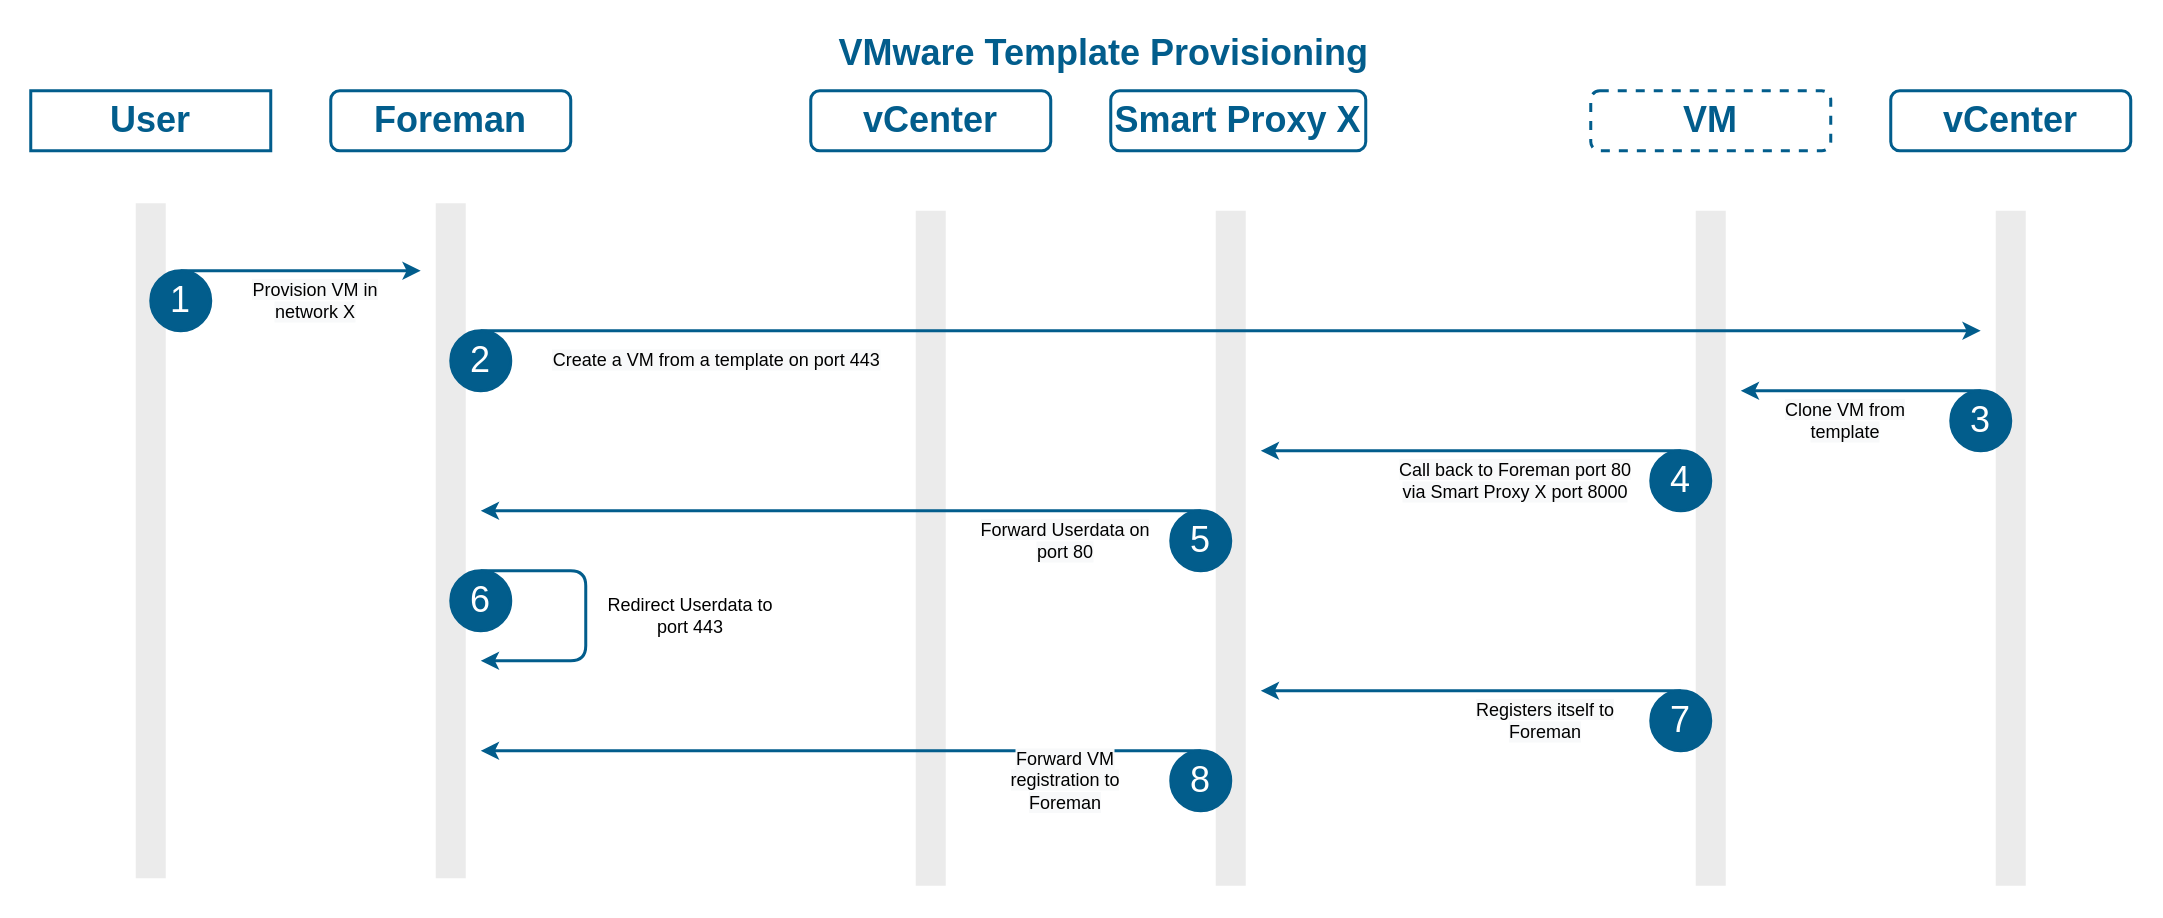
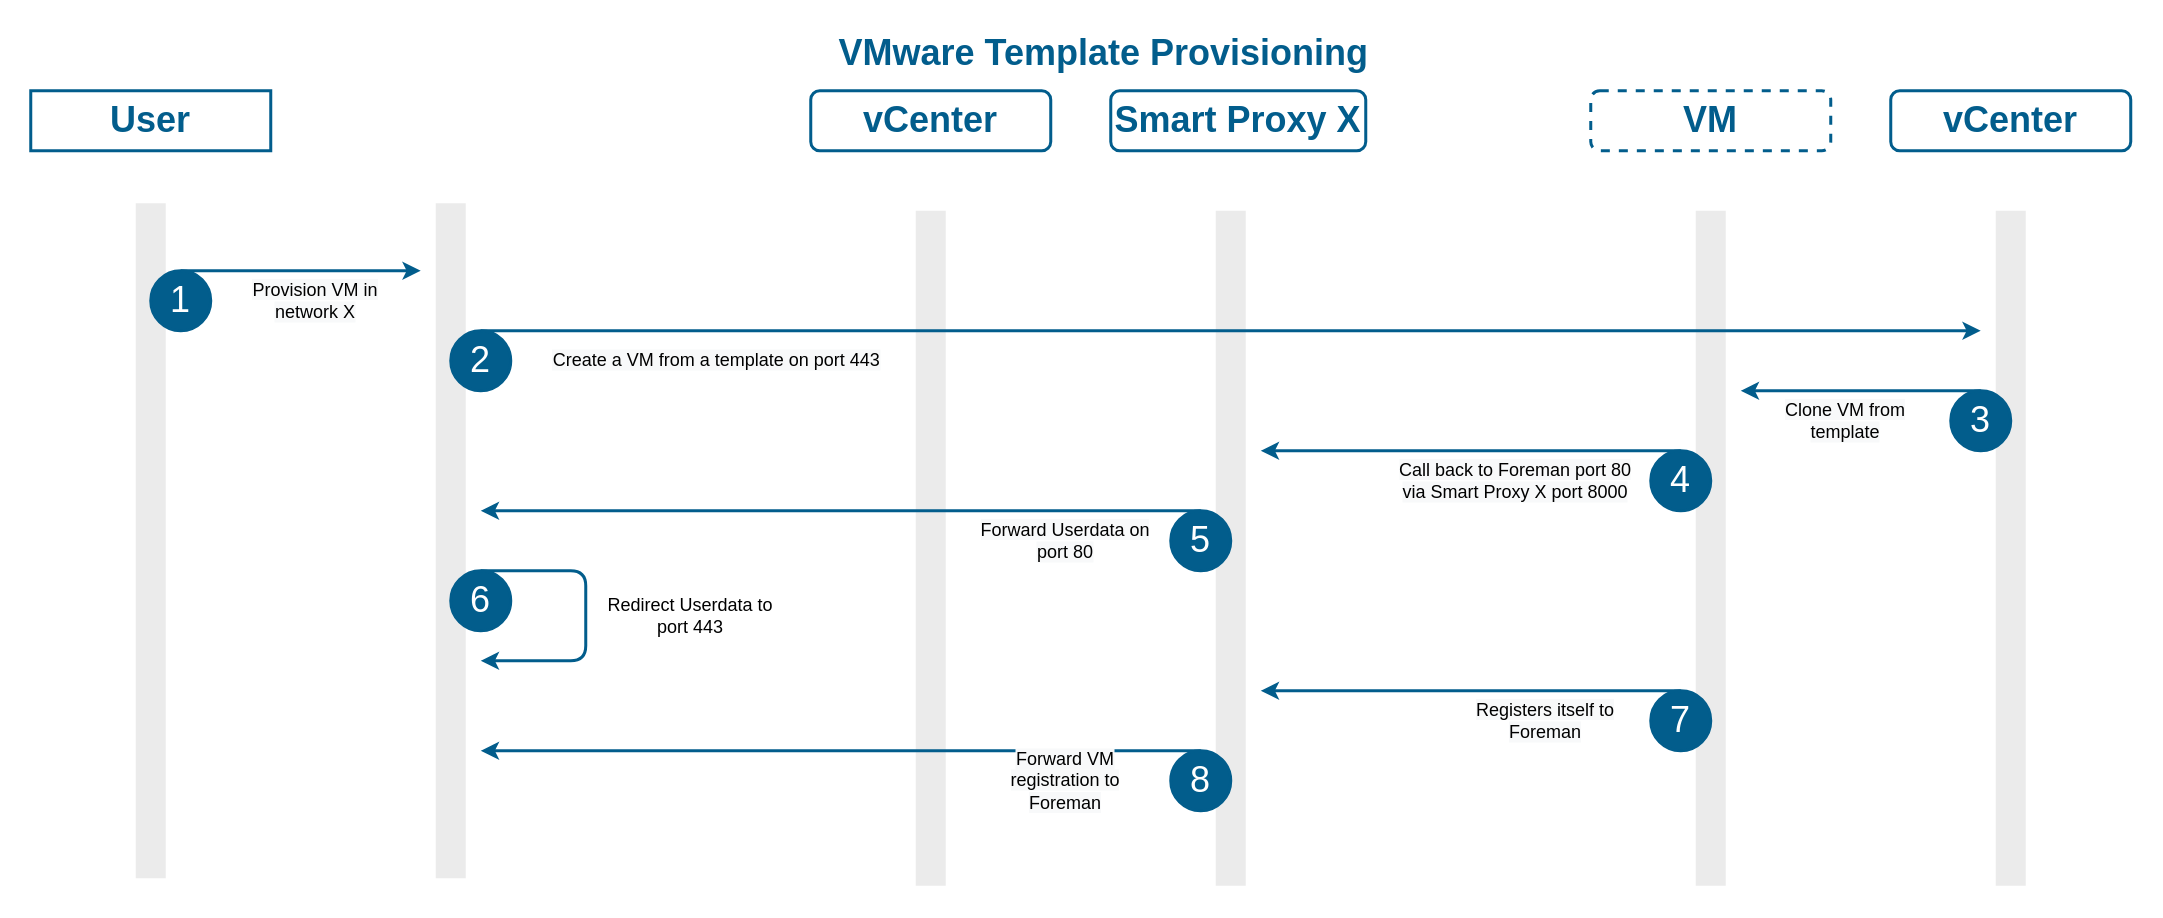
node "Foreman": removed
